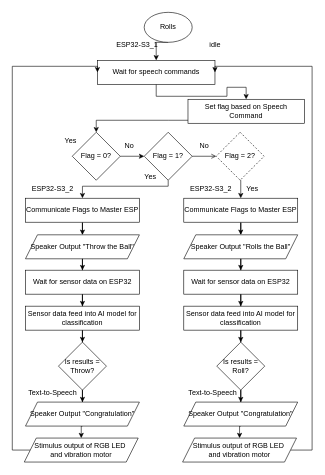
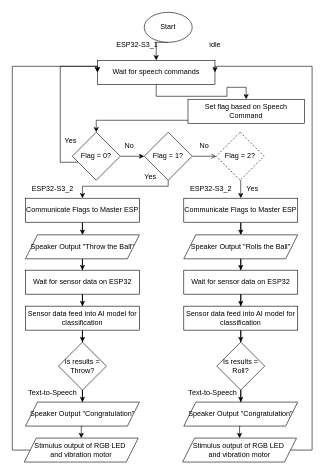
node "Rolls": label "Rolls" -> "Start"
edge "Flag = 0?" -> "Wait for speech commands": added
